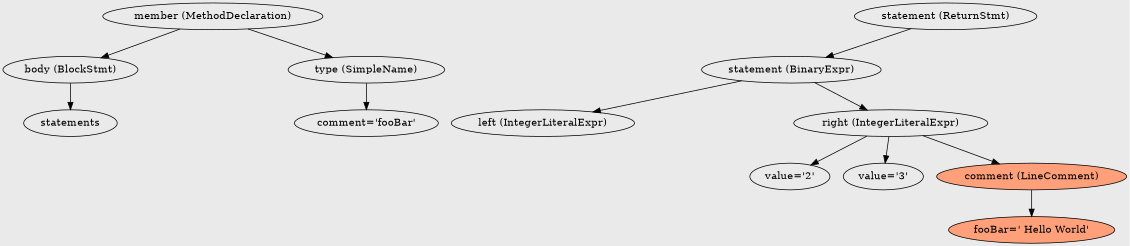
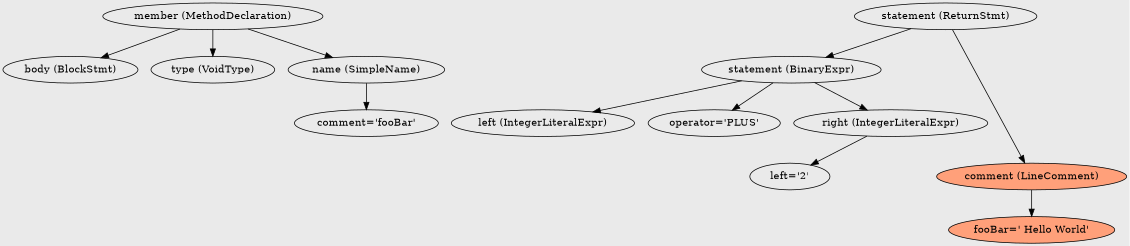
node "type (VoidType)": added
node "type (SimpleName)": label "type (SimpleName)" -> "name (SimpleName)"
node "statements": removed
node "operator='PLUS'": added
edge "right (IntegerLiteralExpr)" -> "comment (LineComment)": now "statement (ReturnStmt)" -> "comment (LineComment)"
node "value='2'": label "value='2'" -> "left='2'"
node "value='3'": removed
